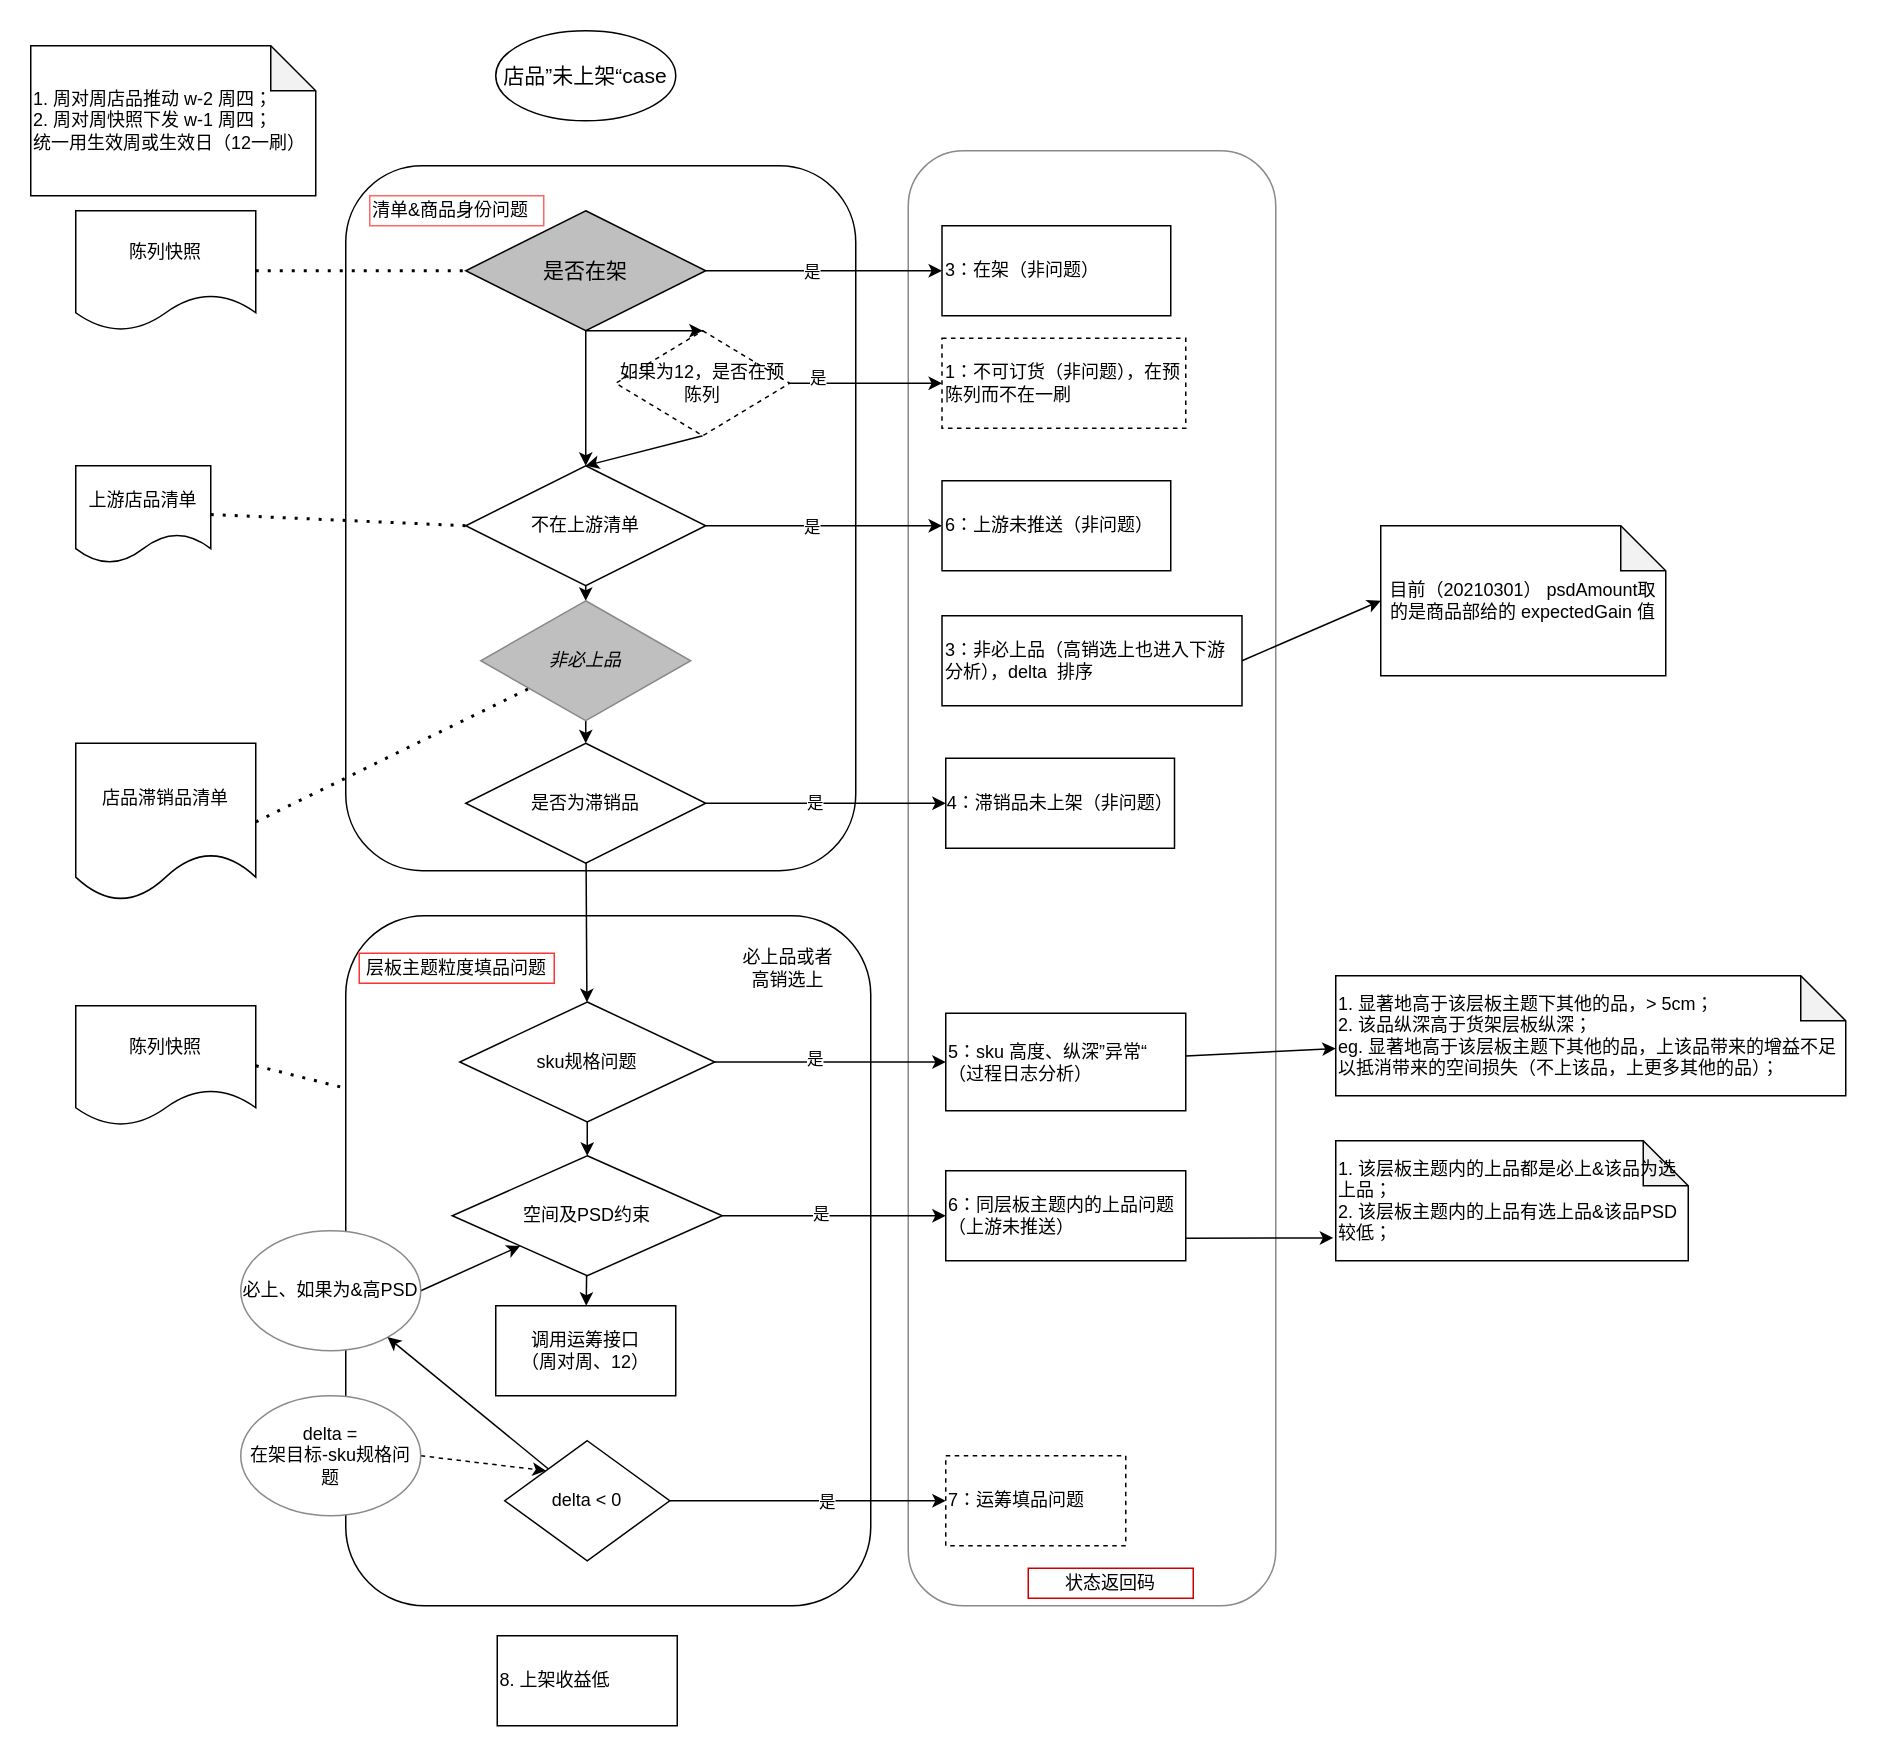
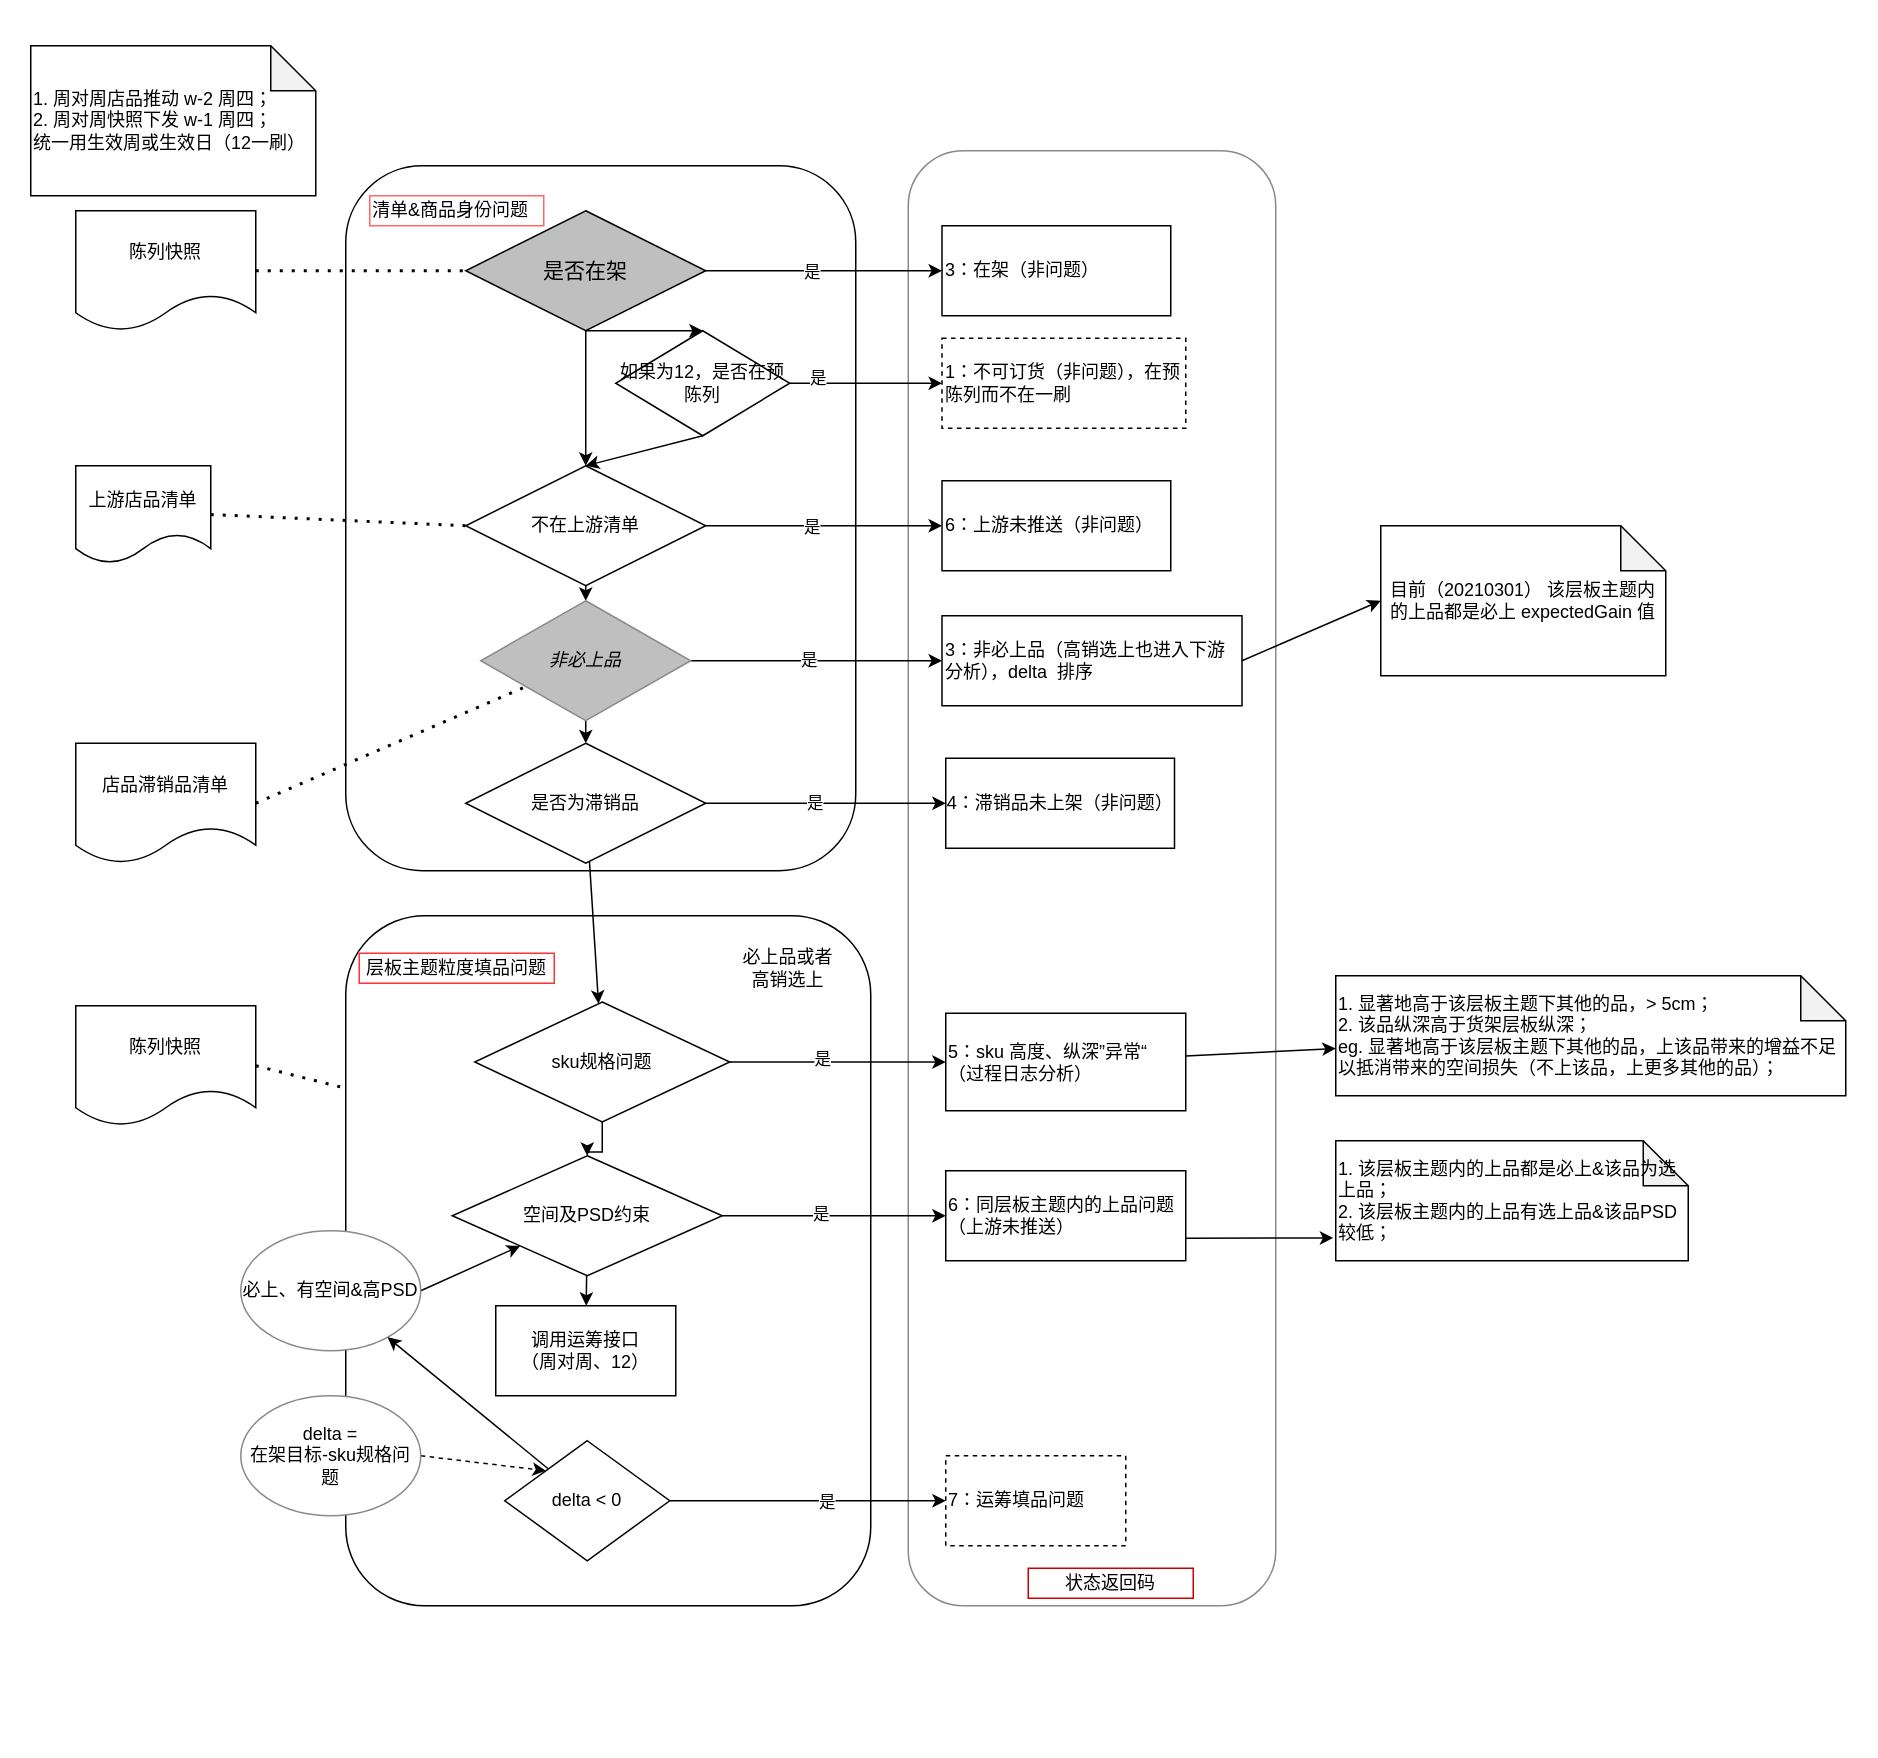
node "店品”未上架“case": removed
node "如果为12，是否在预陈列": style dashed -> solid
node "目前（20210301） psdAmount取的是商品部给的 expectedGain 值": label "目前（20210301） psdAmount取的是商品部给的 expectedGain 值" -> "目前（20210301） 该层板主题内的上品都是必上 expectedGain 值"
edge "非必上品" -> "3：非必上品（高销选上也进入下游分析），delta 排序": added, label "是"
node "店品滞销品清单": size 180x158 -> 180x120
node "sku规格问题": moved (587, 1062) -> (602, 1062)
node "必上、如果为&高PSD": label "必上、如果为&高PSD" -> "必上、有空间&高PSD"
node "8. 上架收益低": removed
